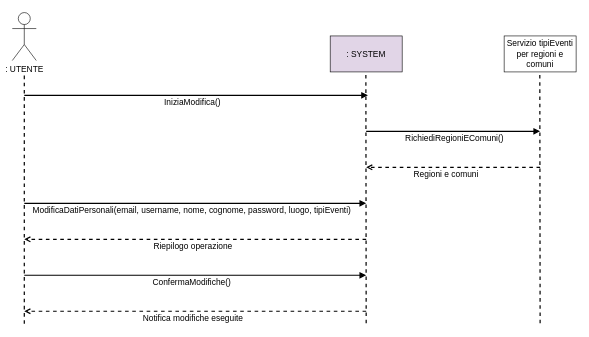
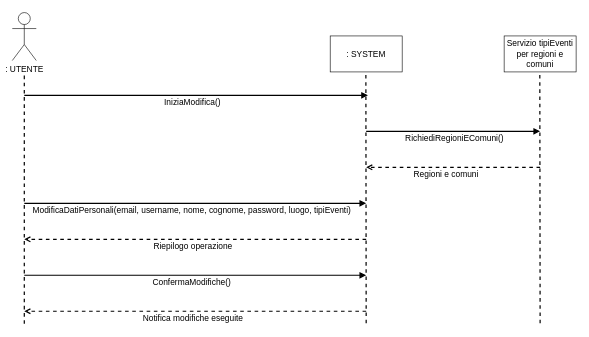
node ": SYSTEM": fillcolor #e1d5e7 -> #ffffff
